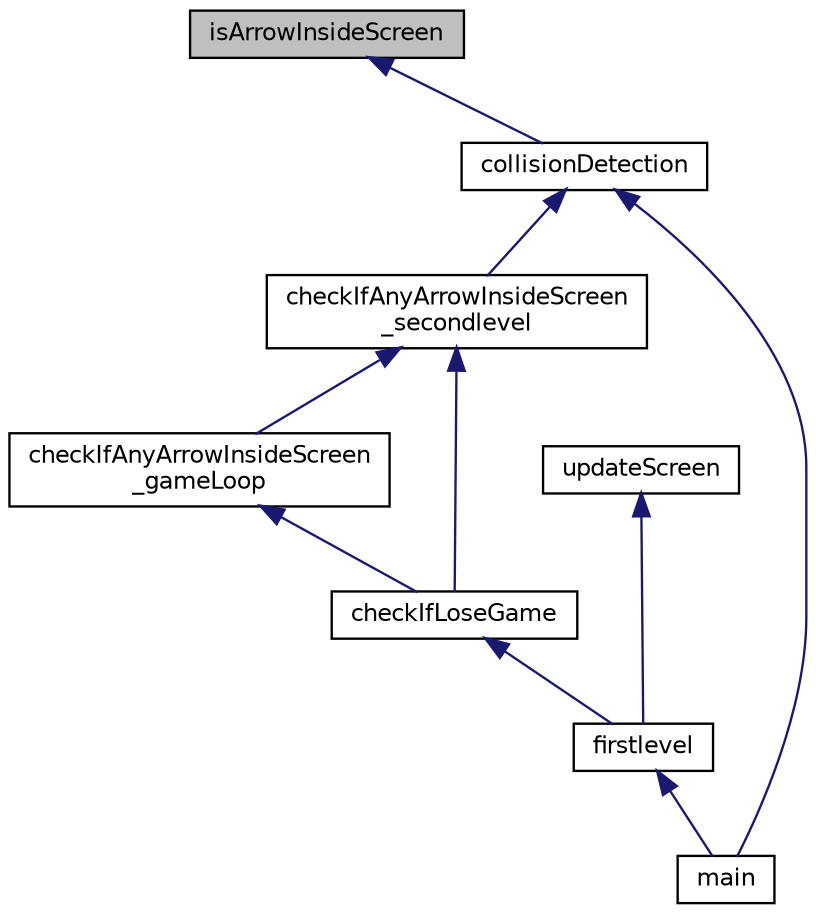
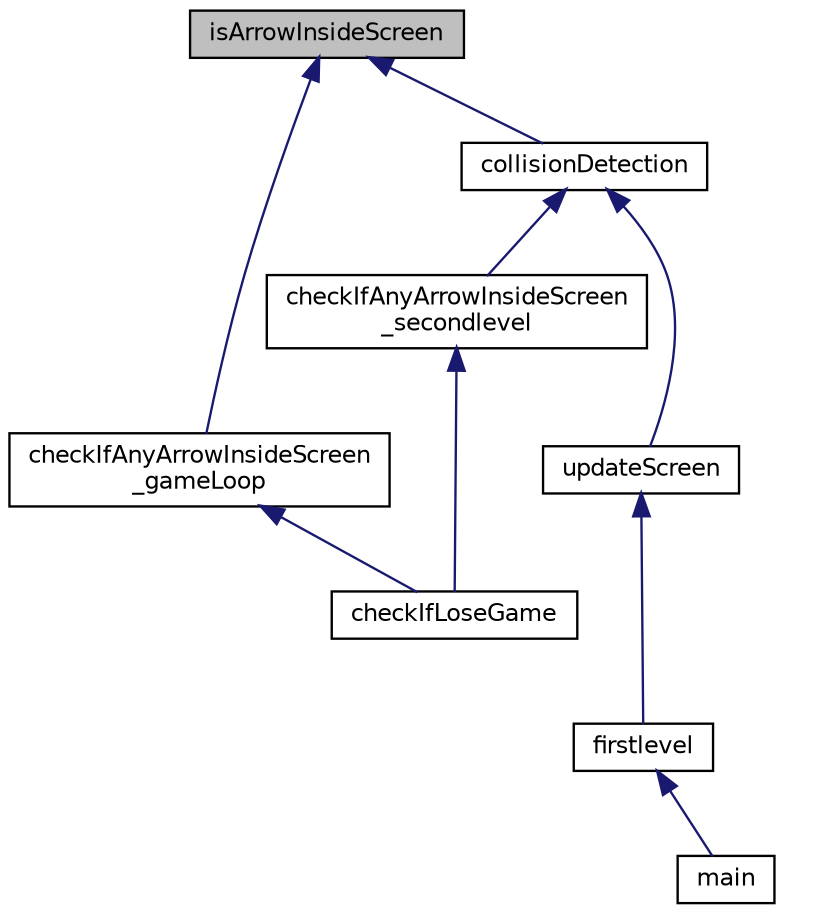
edge "checkIfAnyArrowInsideScreen _gameLoop" -> "checkIfAnyArrowInsideScreen _secondlevel": now "checkIfAnyArrowInsideScreen _gameLoop" -> "isArrowInsideScreen"
edge "main" -> "collisionDetection": now "updateScreen" -> "collisionDetection"
edge "firstlevel" -> "checkIfLoseGame": removed
